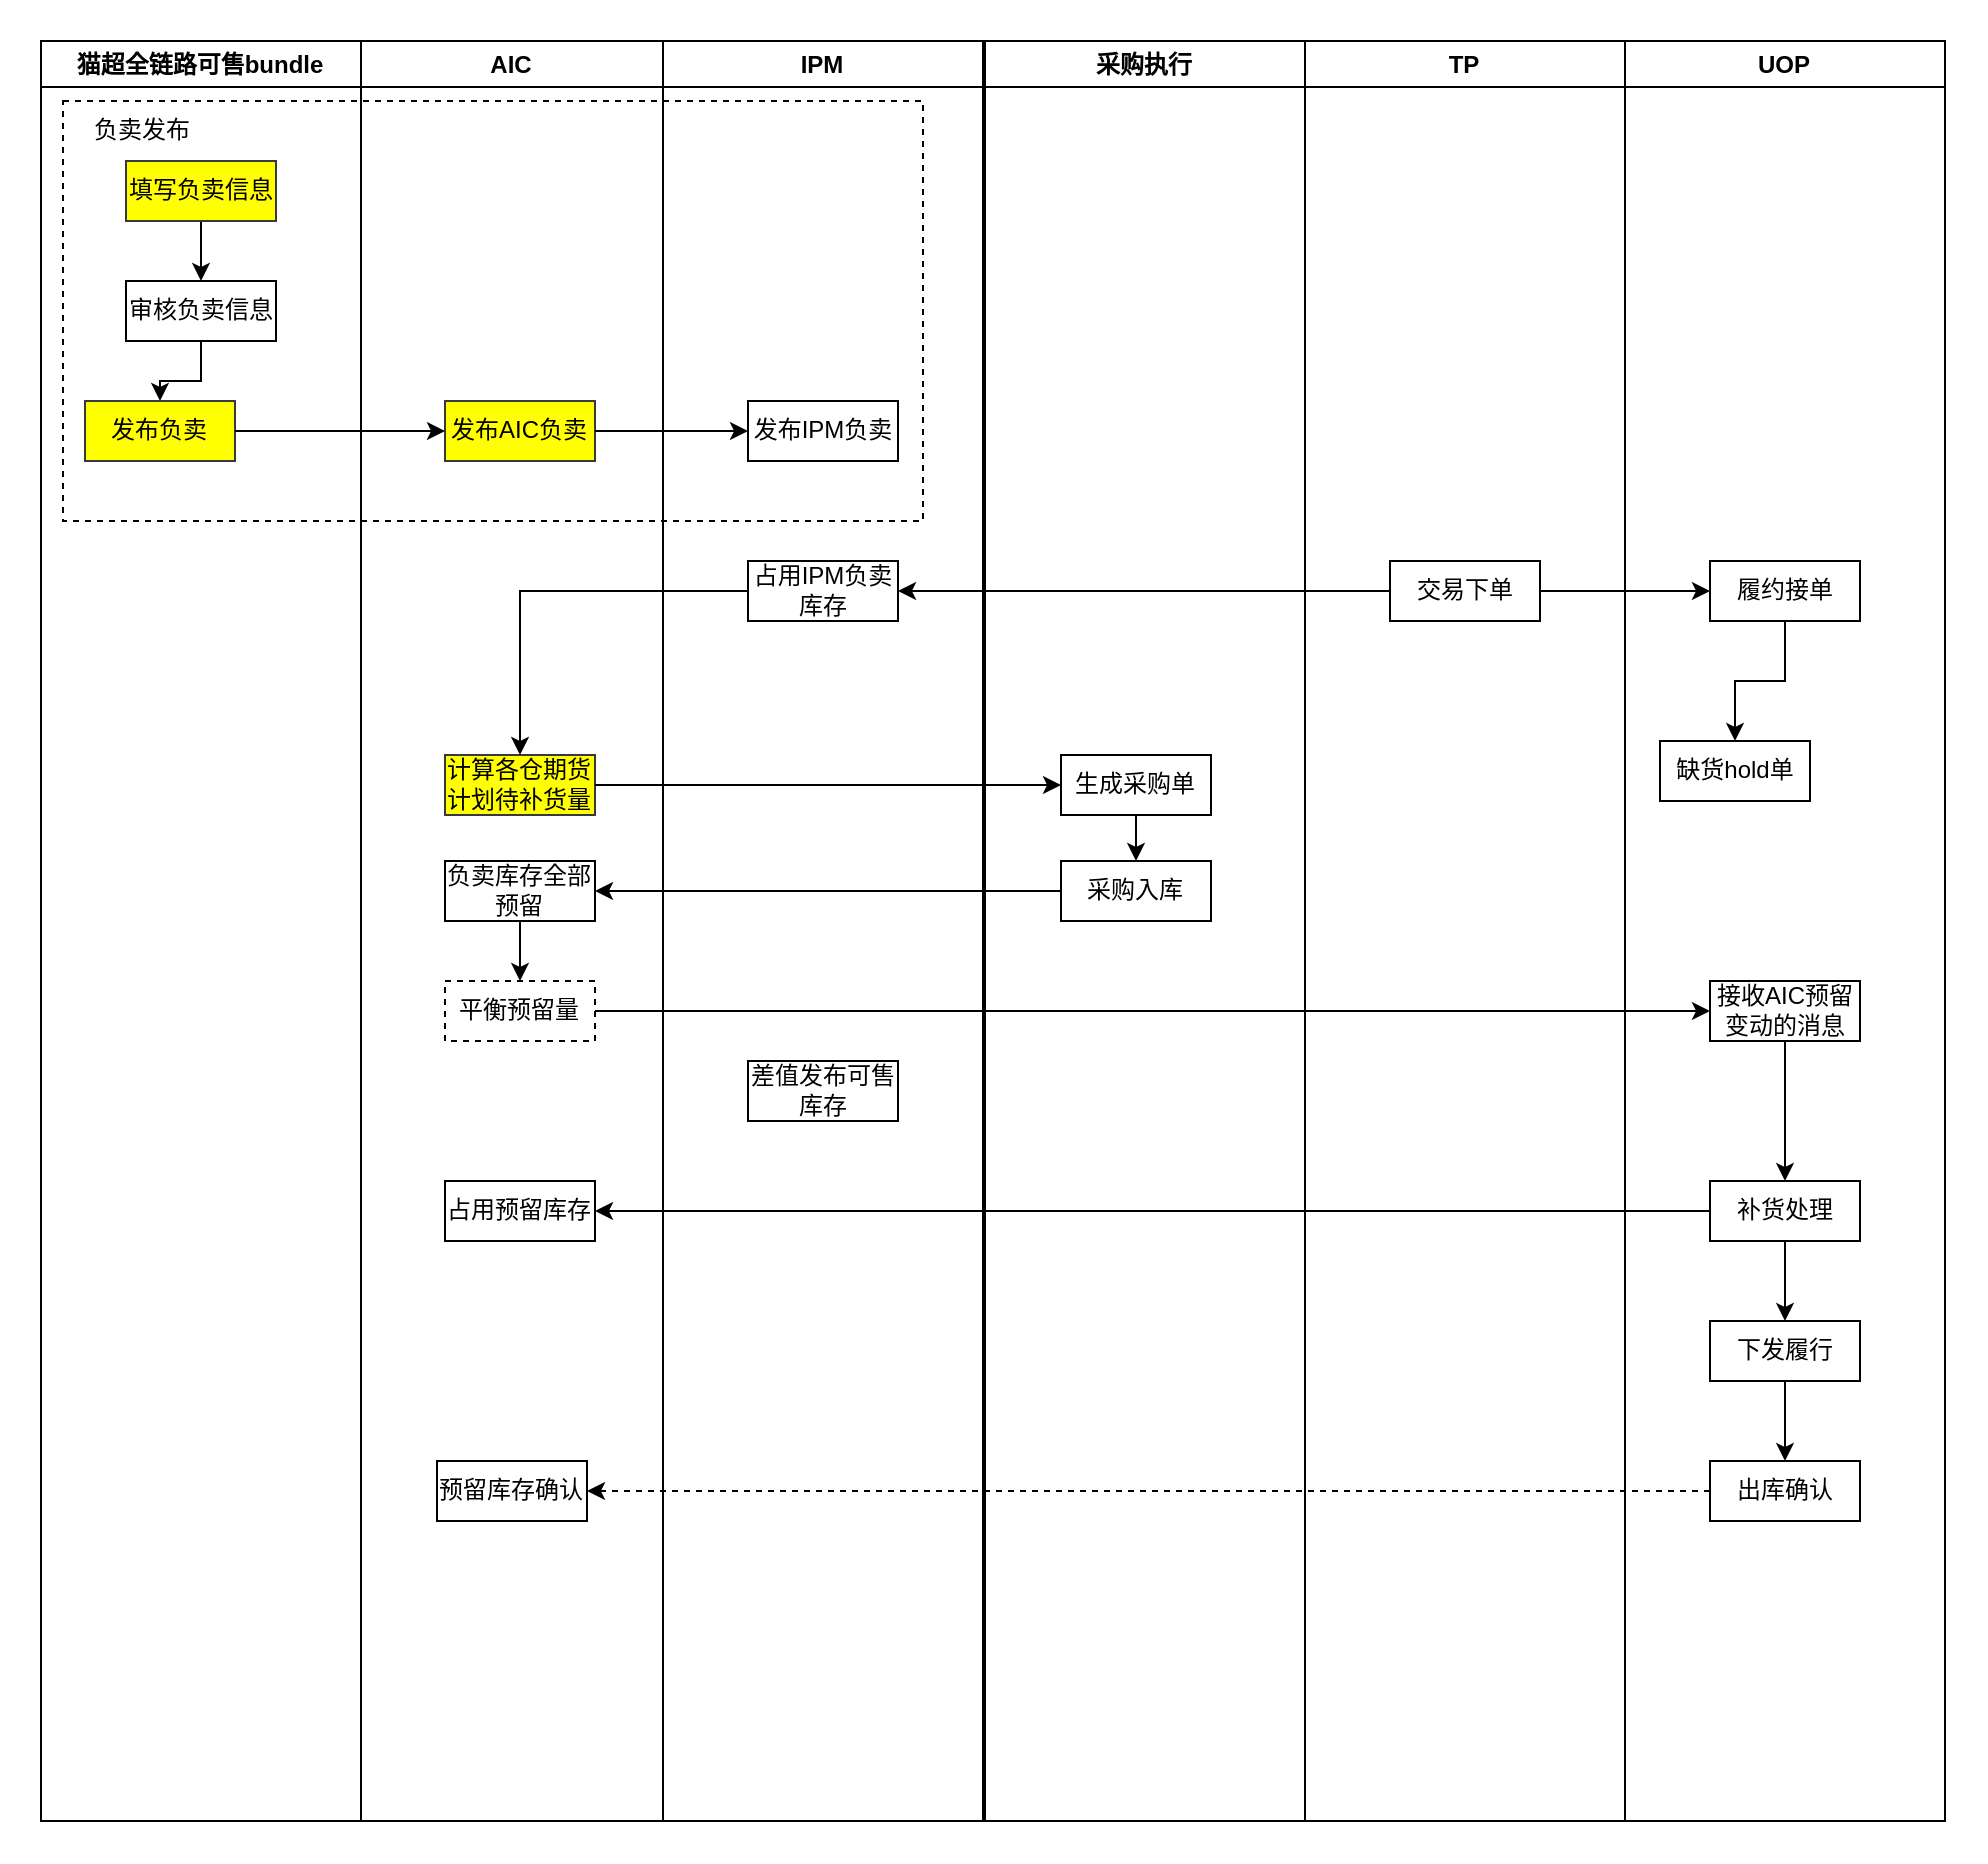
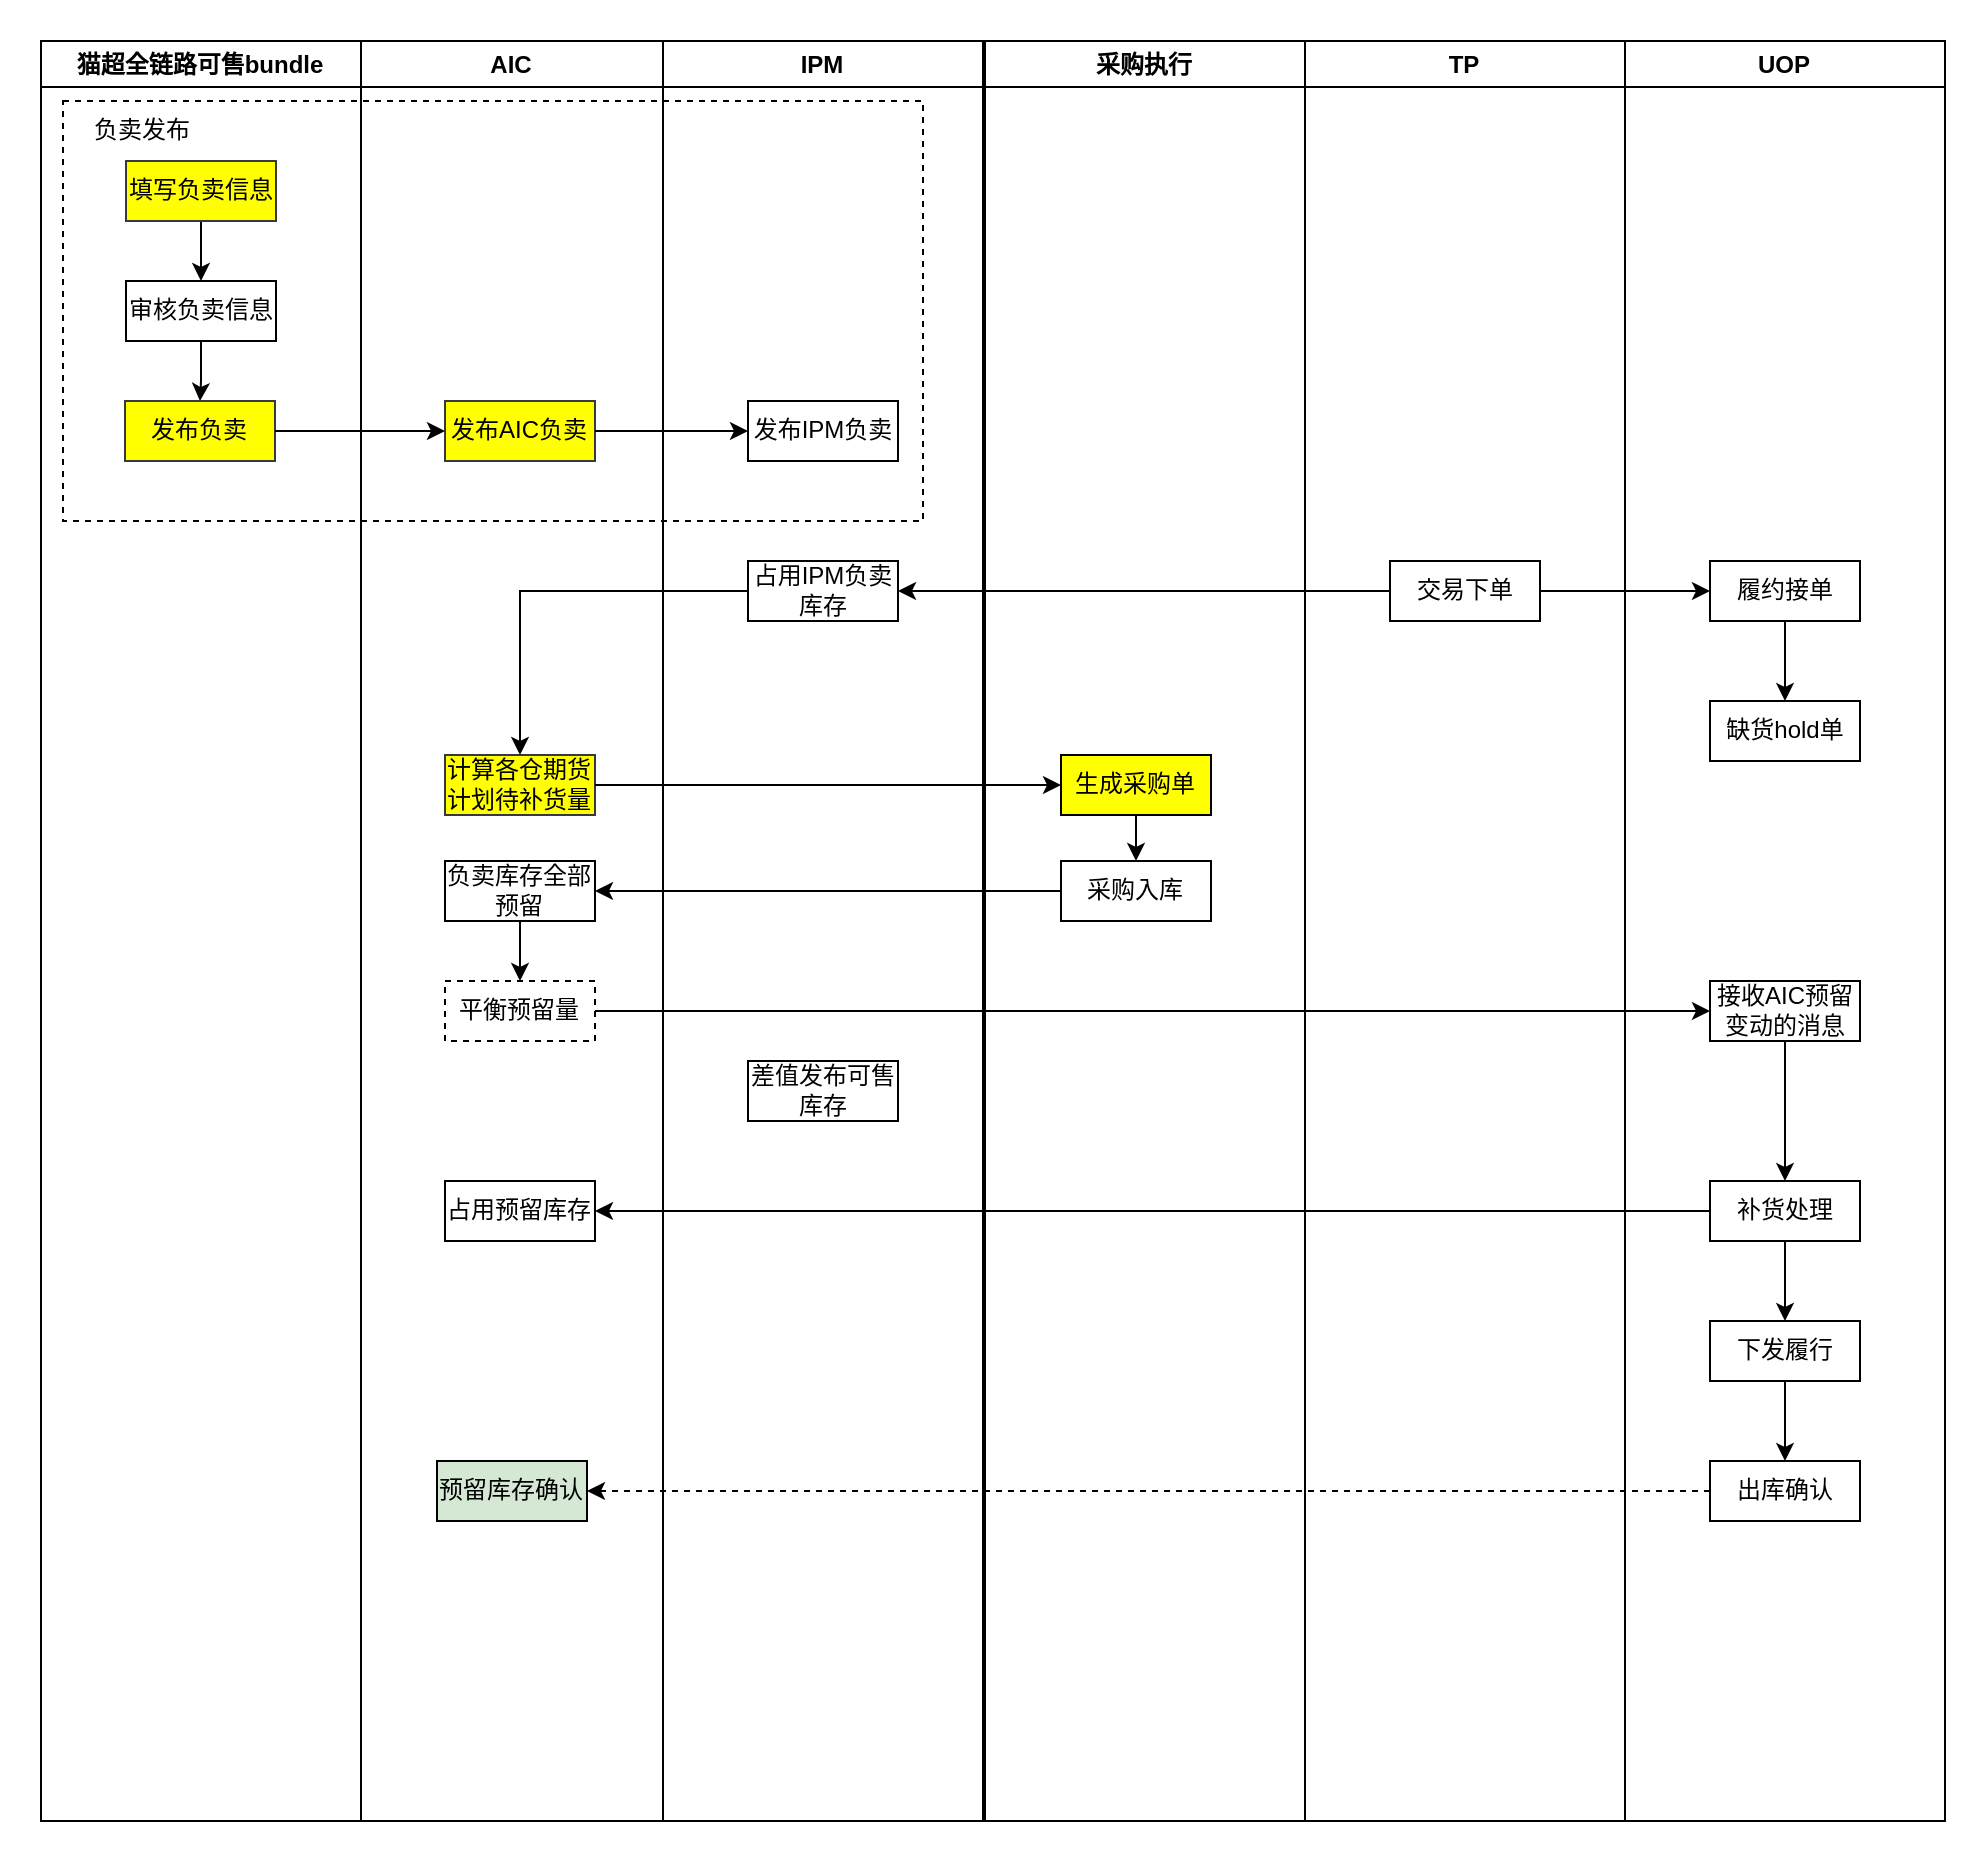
node "发布负卖": moved (160, 431) -> (200, 431)
node "缺货hold单": moved (1735, 771) -> (1785, 731)
node "生成采购单": fillcolor #ffffff -> #ffff00
node "预留库存确认": fillcolor #ffffff -> #d5e8d4
